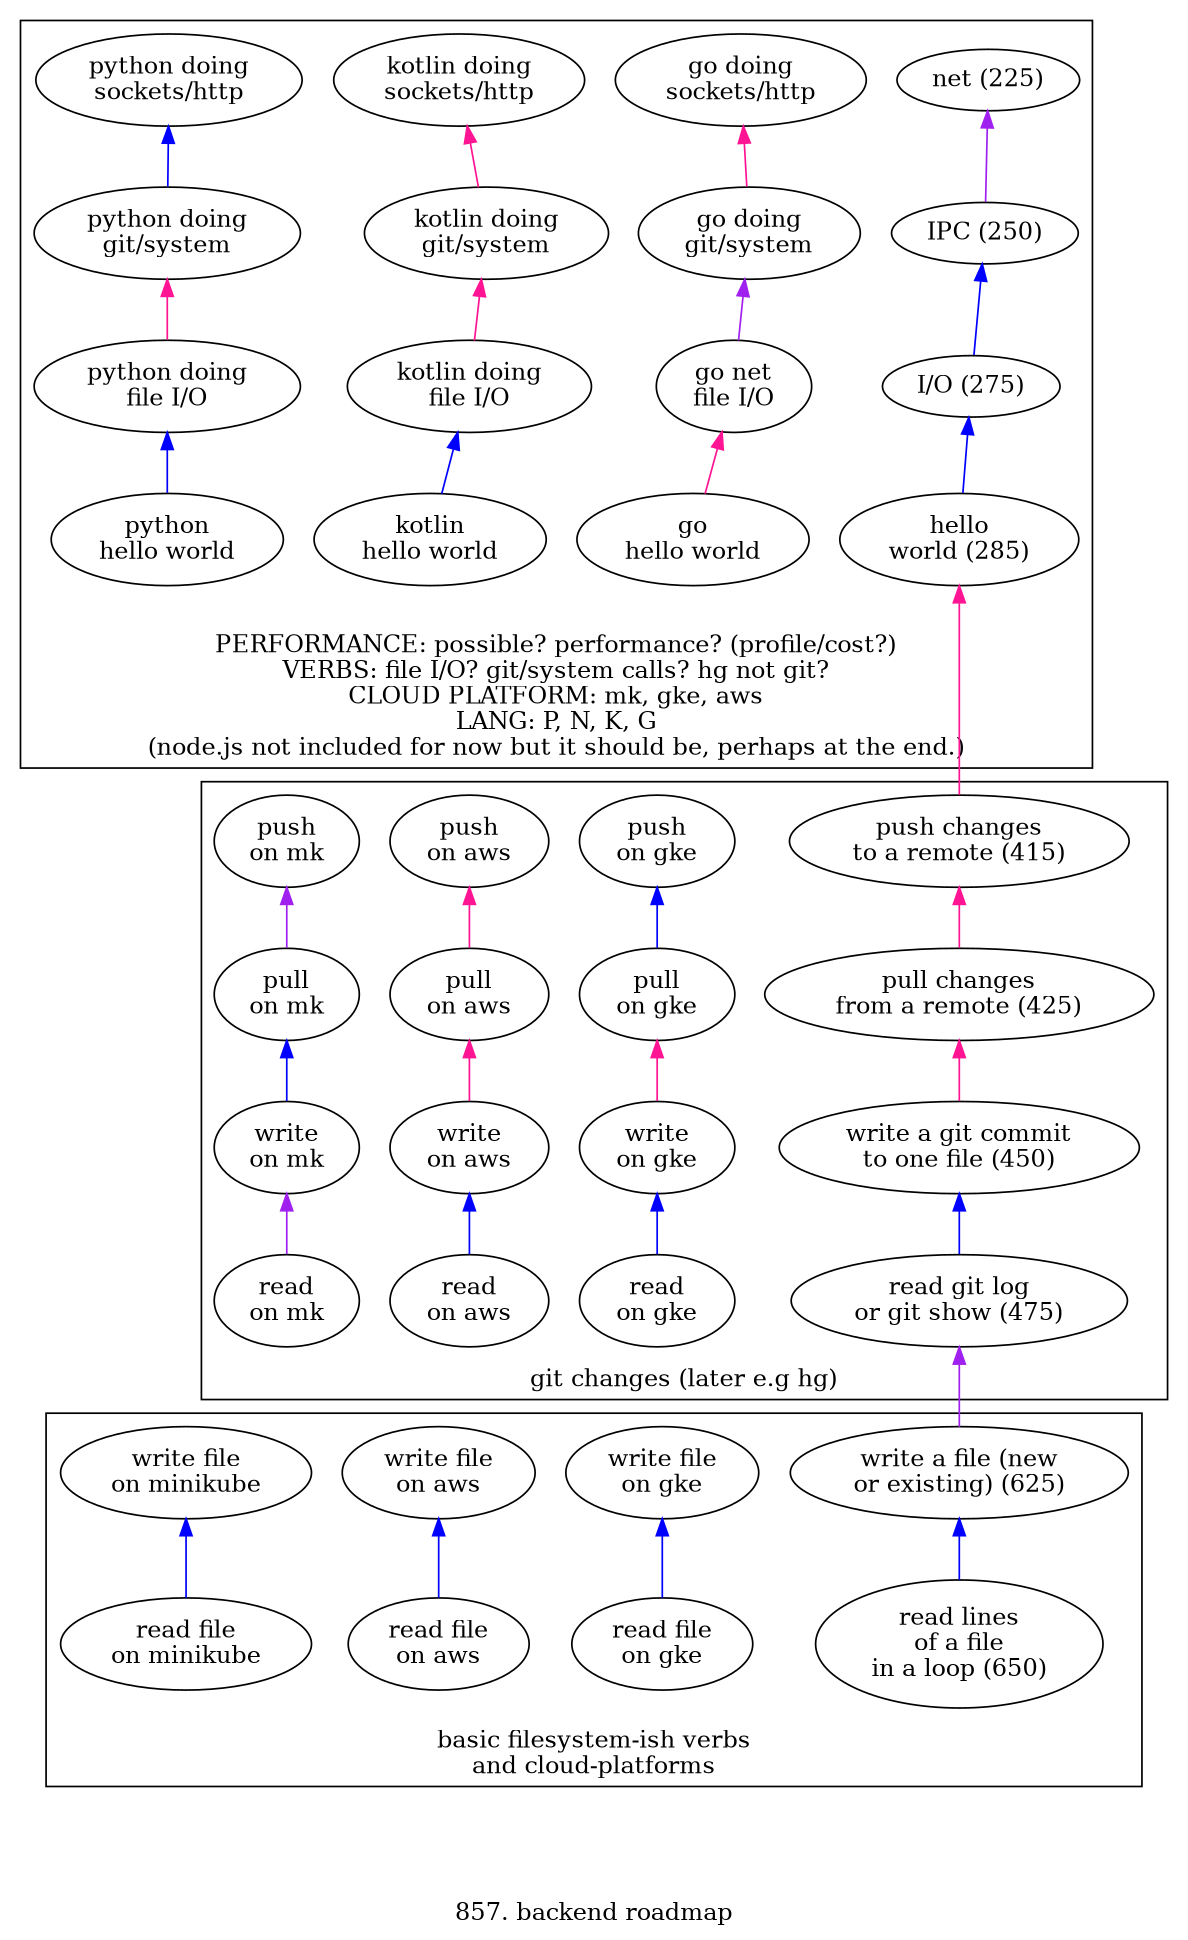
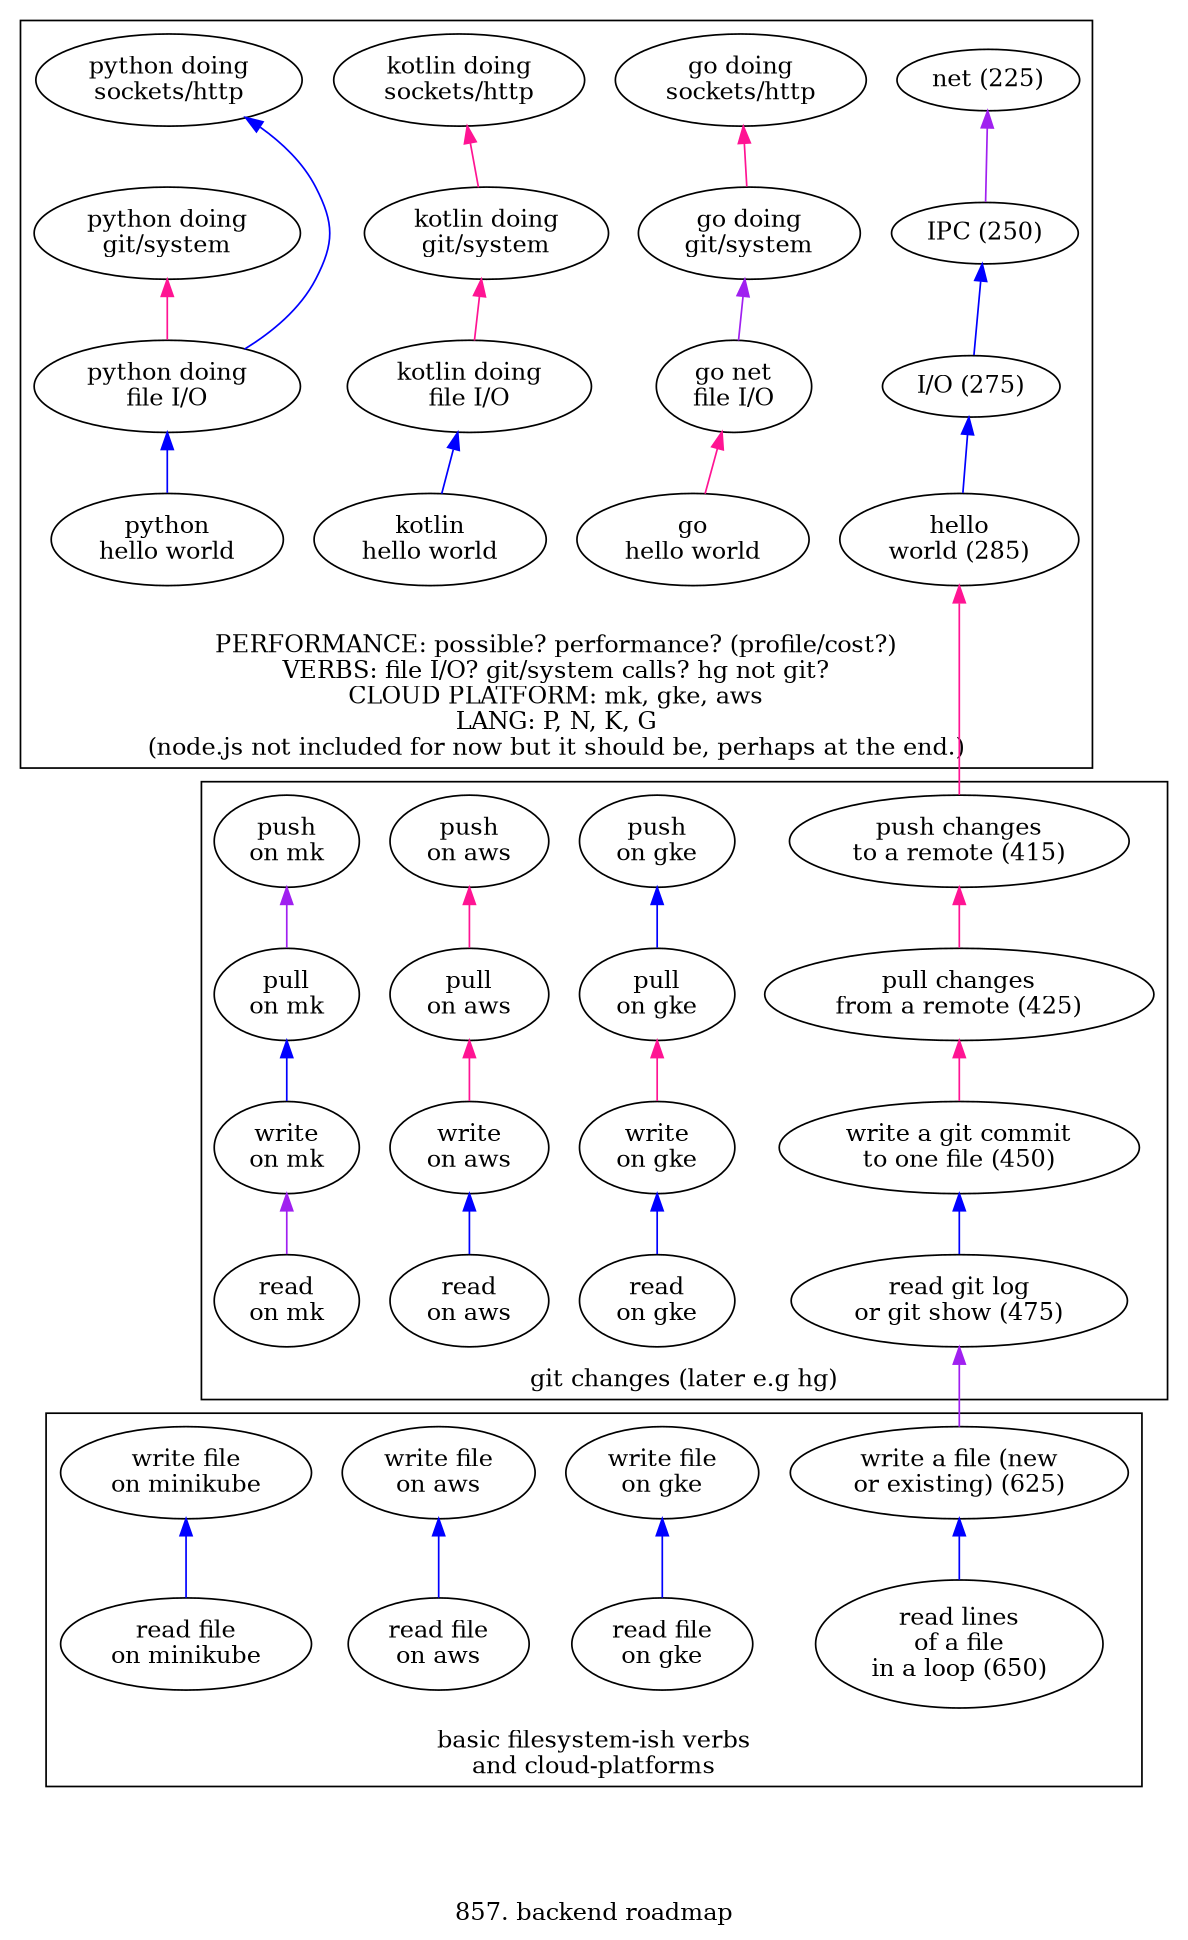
edge "python doing git/system" -> "python doing sockets/http": now "python doing file I/O" -> "python doing sockets/http"
